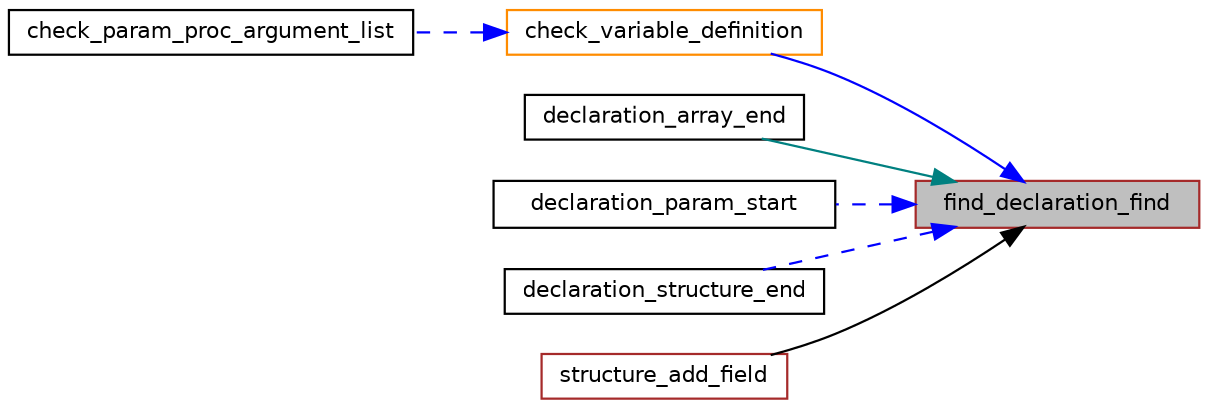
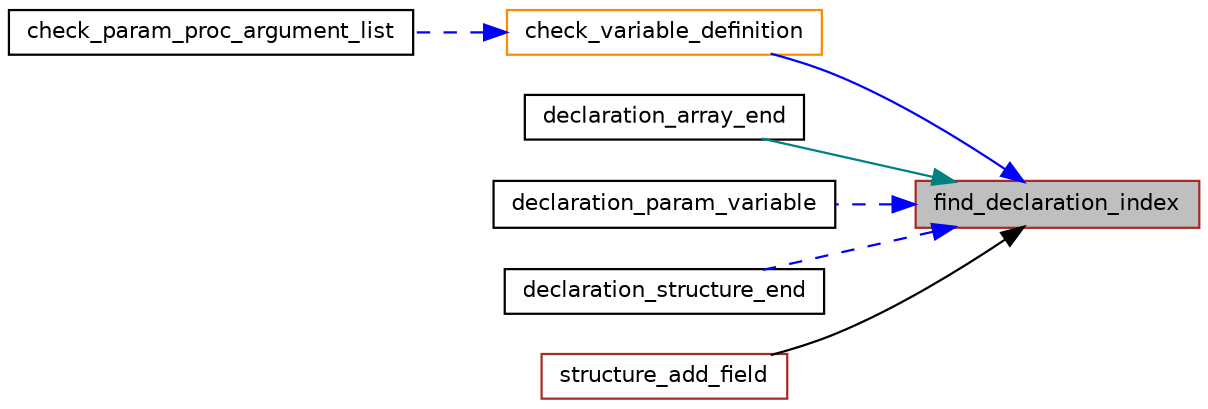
node "declaration_param_start": label "declaration_param_start" -> "declaration_param_variable"
node "find_declaration_find": label "find_declaration_find" -> "find_declaration_index"
